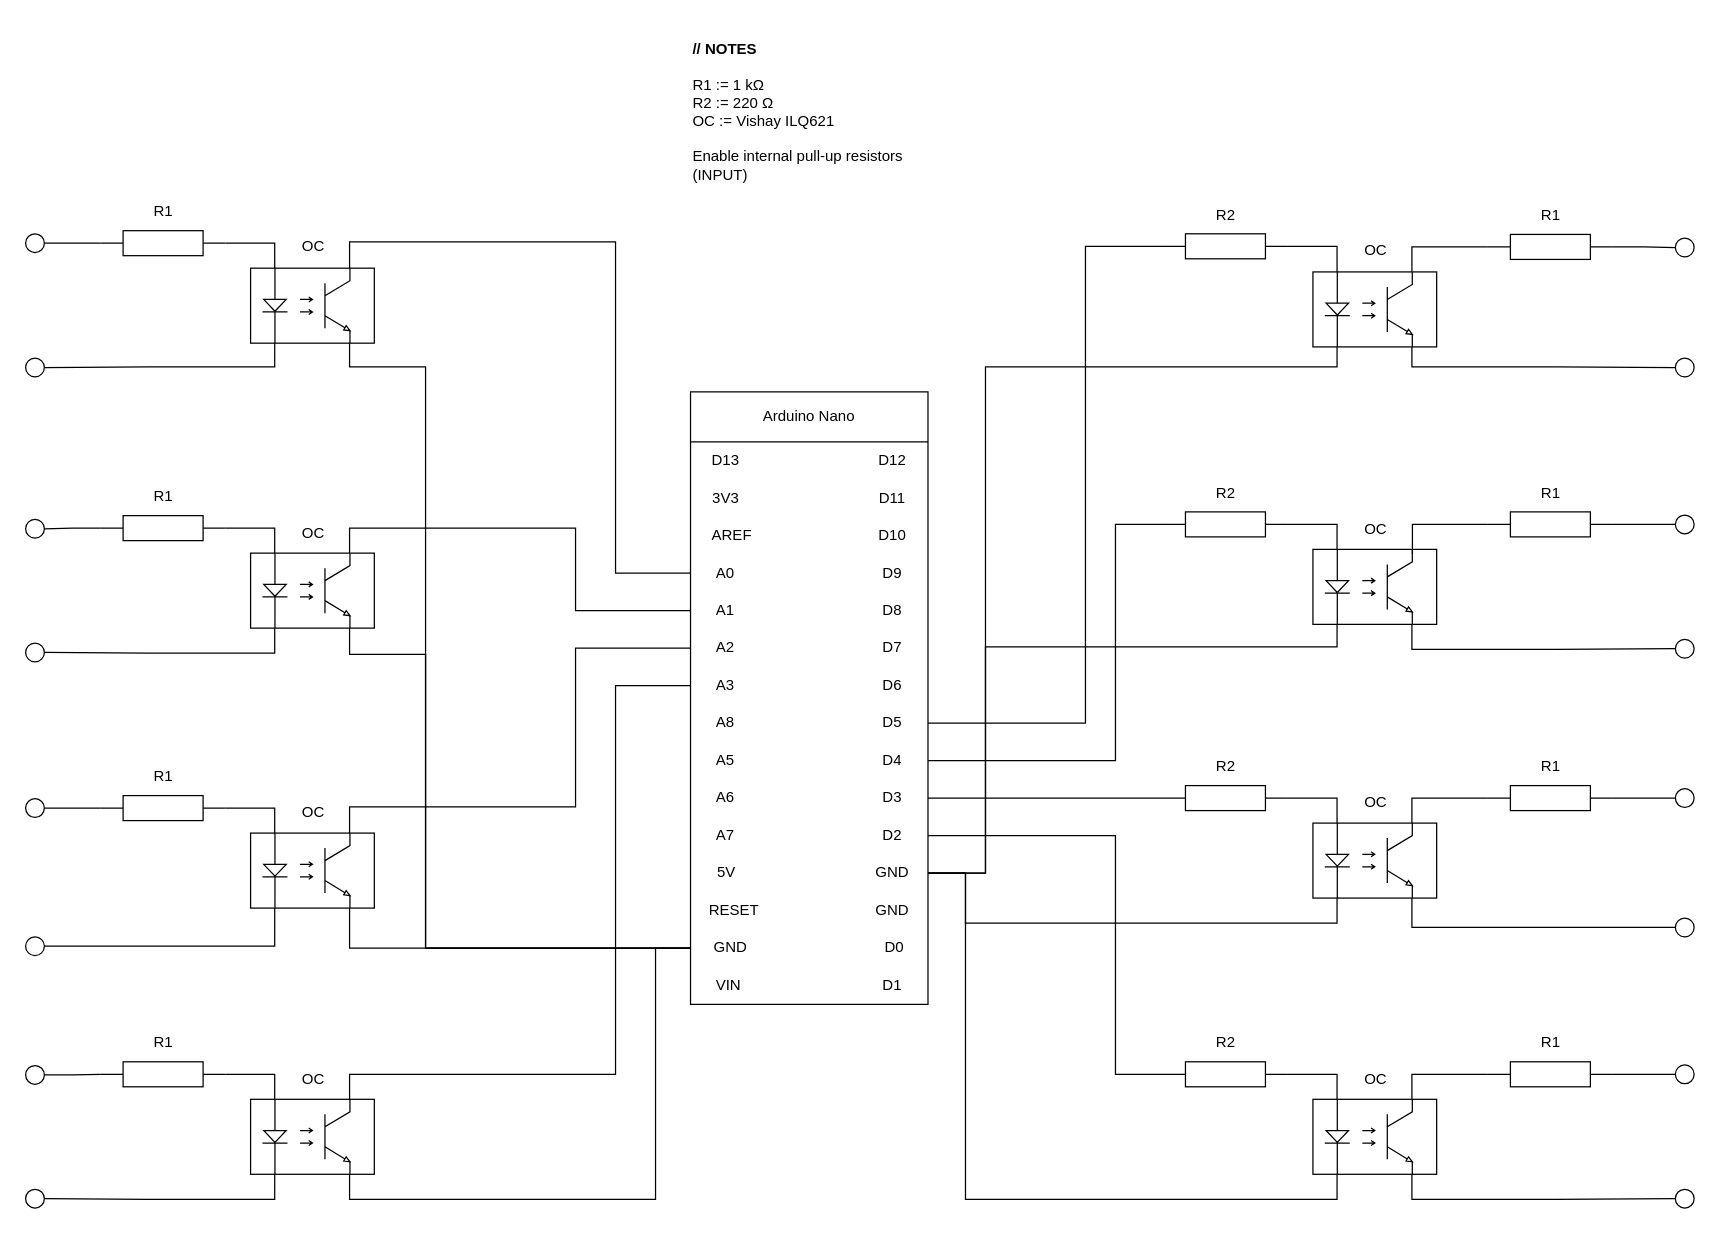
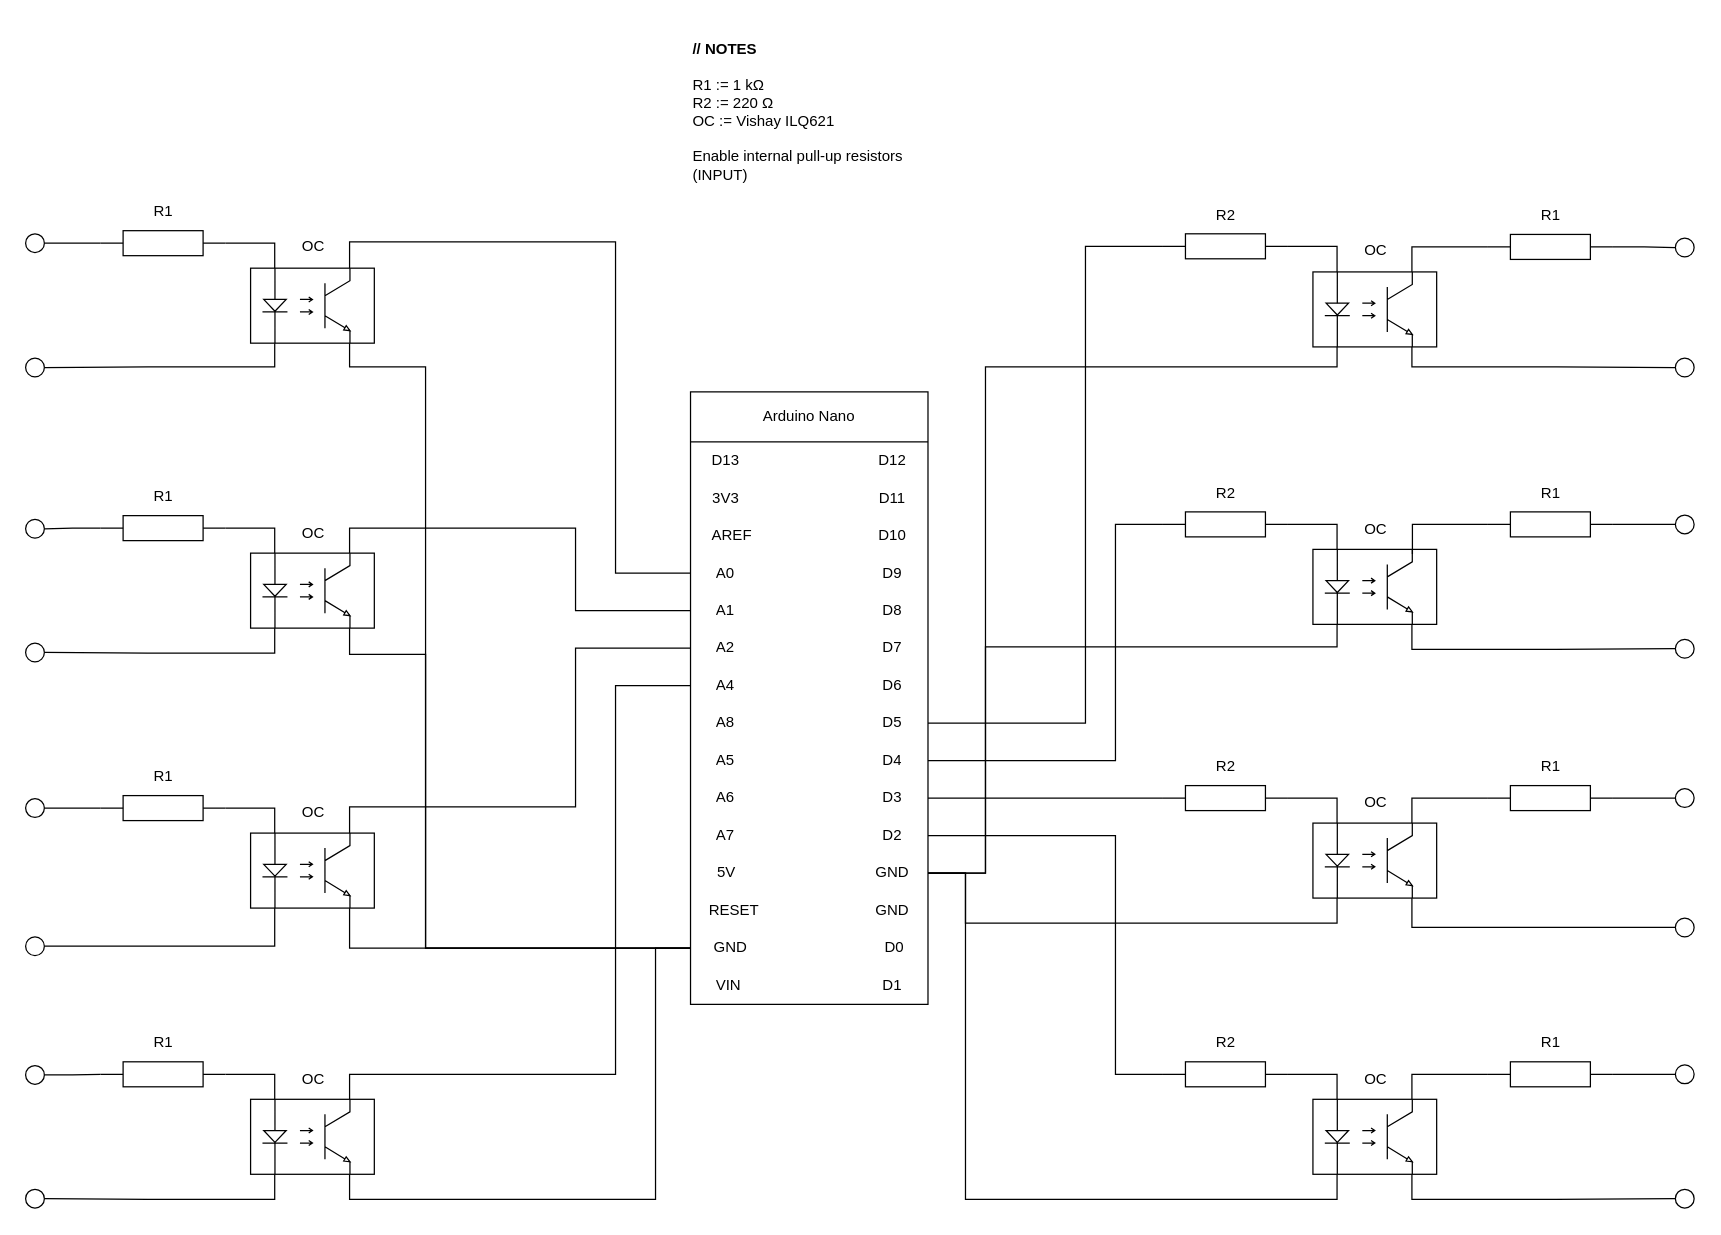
node "A3 D6": label "A3 D6" -> "A4 D6"
